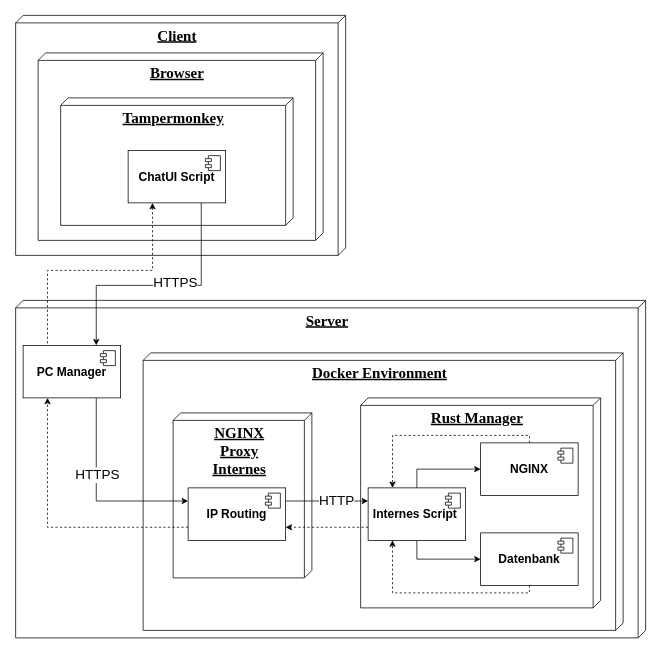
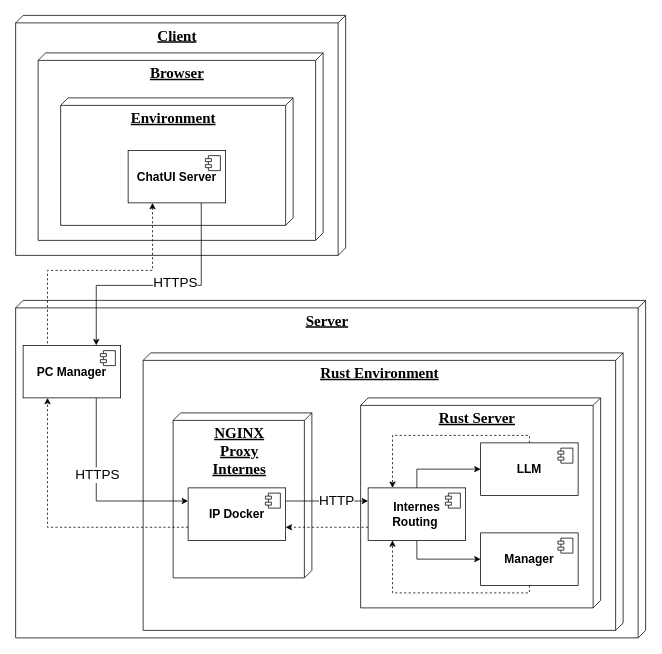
node "Tampermonkey": label "Tampermonkey" -> "Environment"
node "ChatUI Script": label "ChatUI Script" -> "ChatUI Server"
node "Docker Environment": label "Docker Environment" -> "Rust Environment"
node "Rust Manager": label "Rust Manager" -> "Rust Server"
node "NGINX": label "NGINX" -> "LLM"
node "IP Routing": label "IP Routing" -> "IP Docker"
node "Internes Script": label "Internes Script" -> "Internes Routing"
node "Datenbank": label "Datenbank" -> "Manager"
